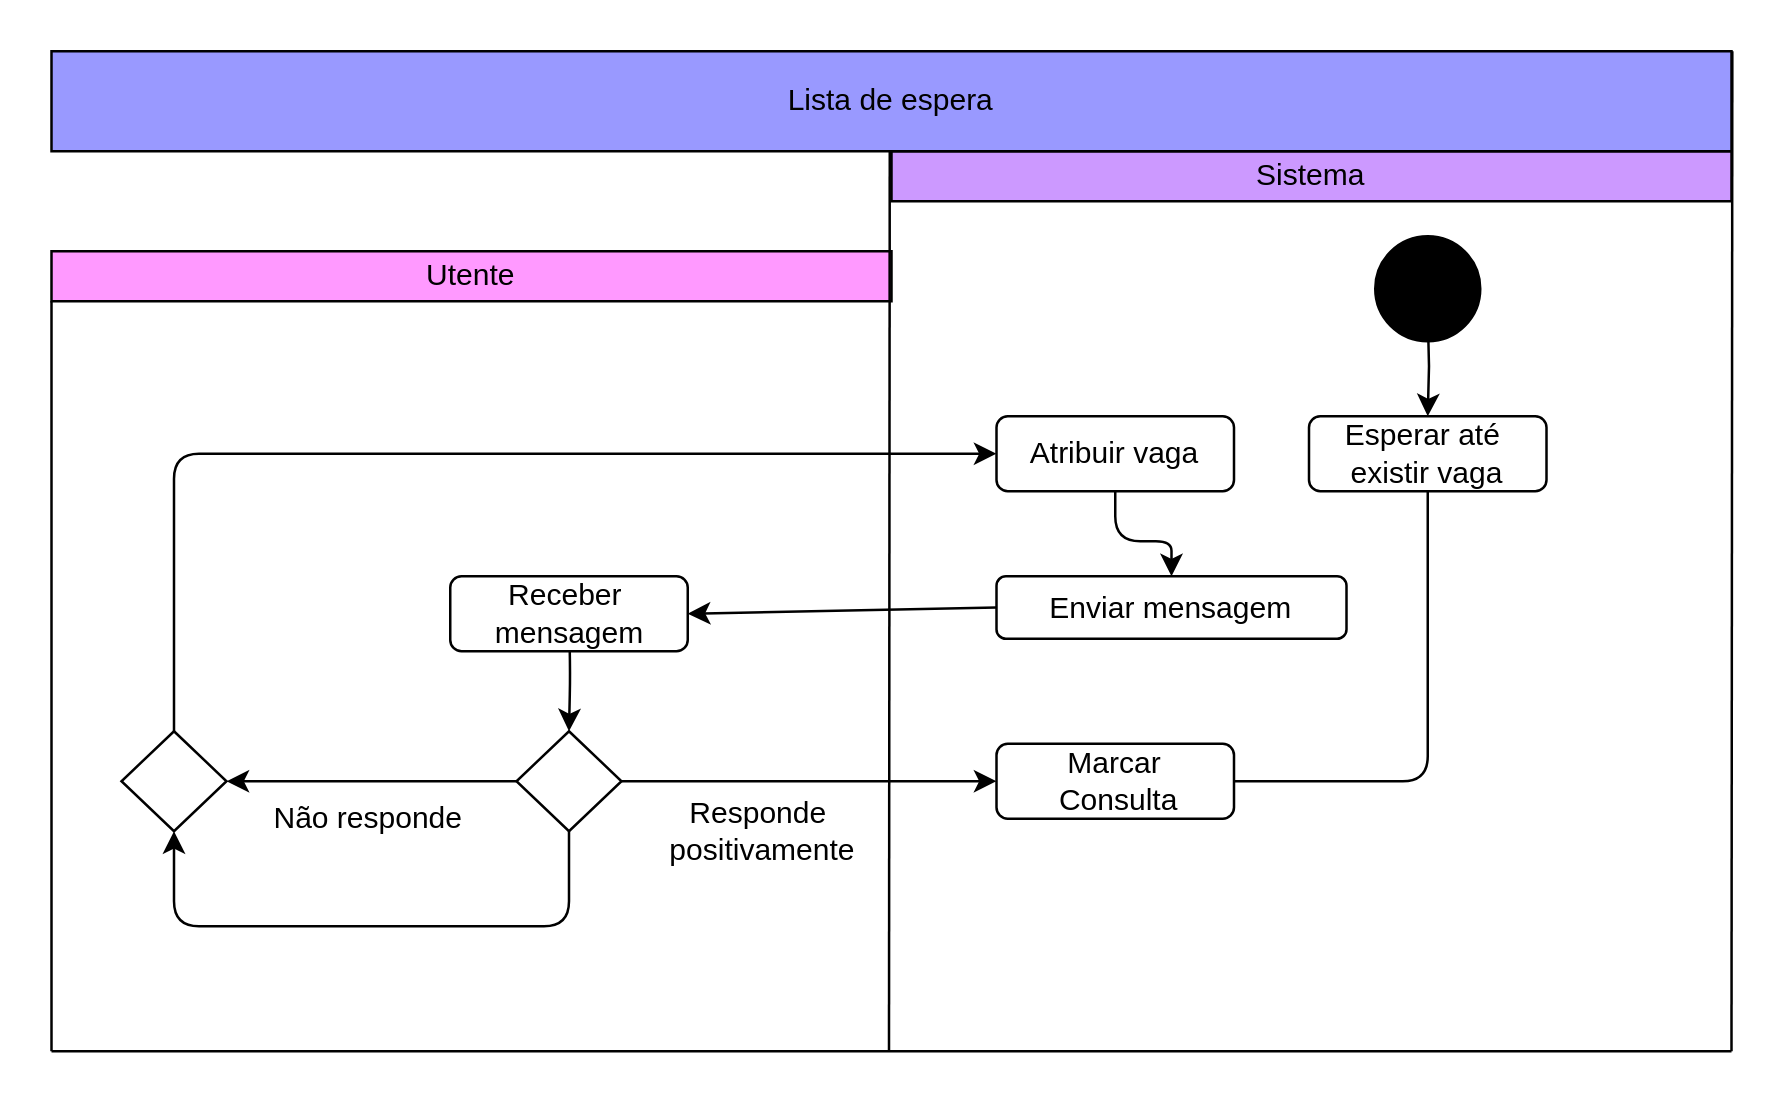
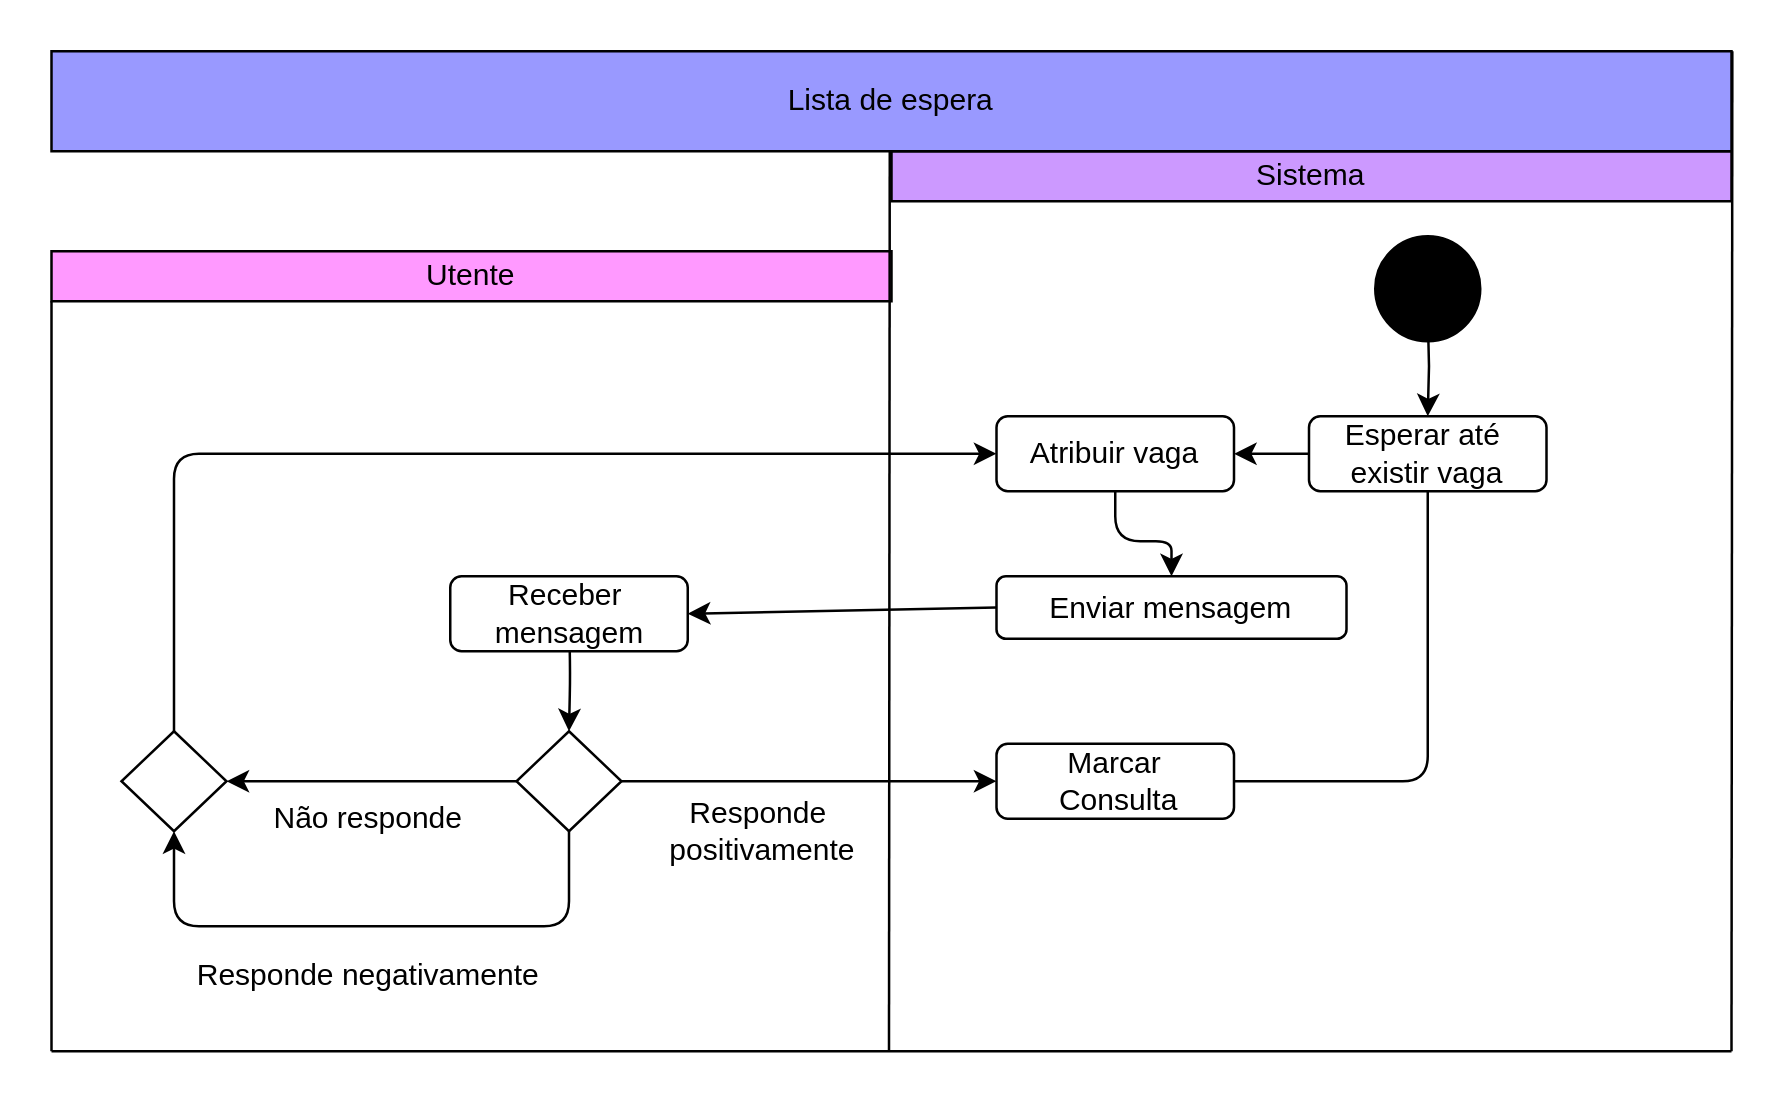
edge "Esperar até existir vaga" -> "Atribuir vaga": added
node "Responde negativamente": added
